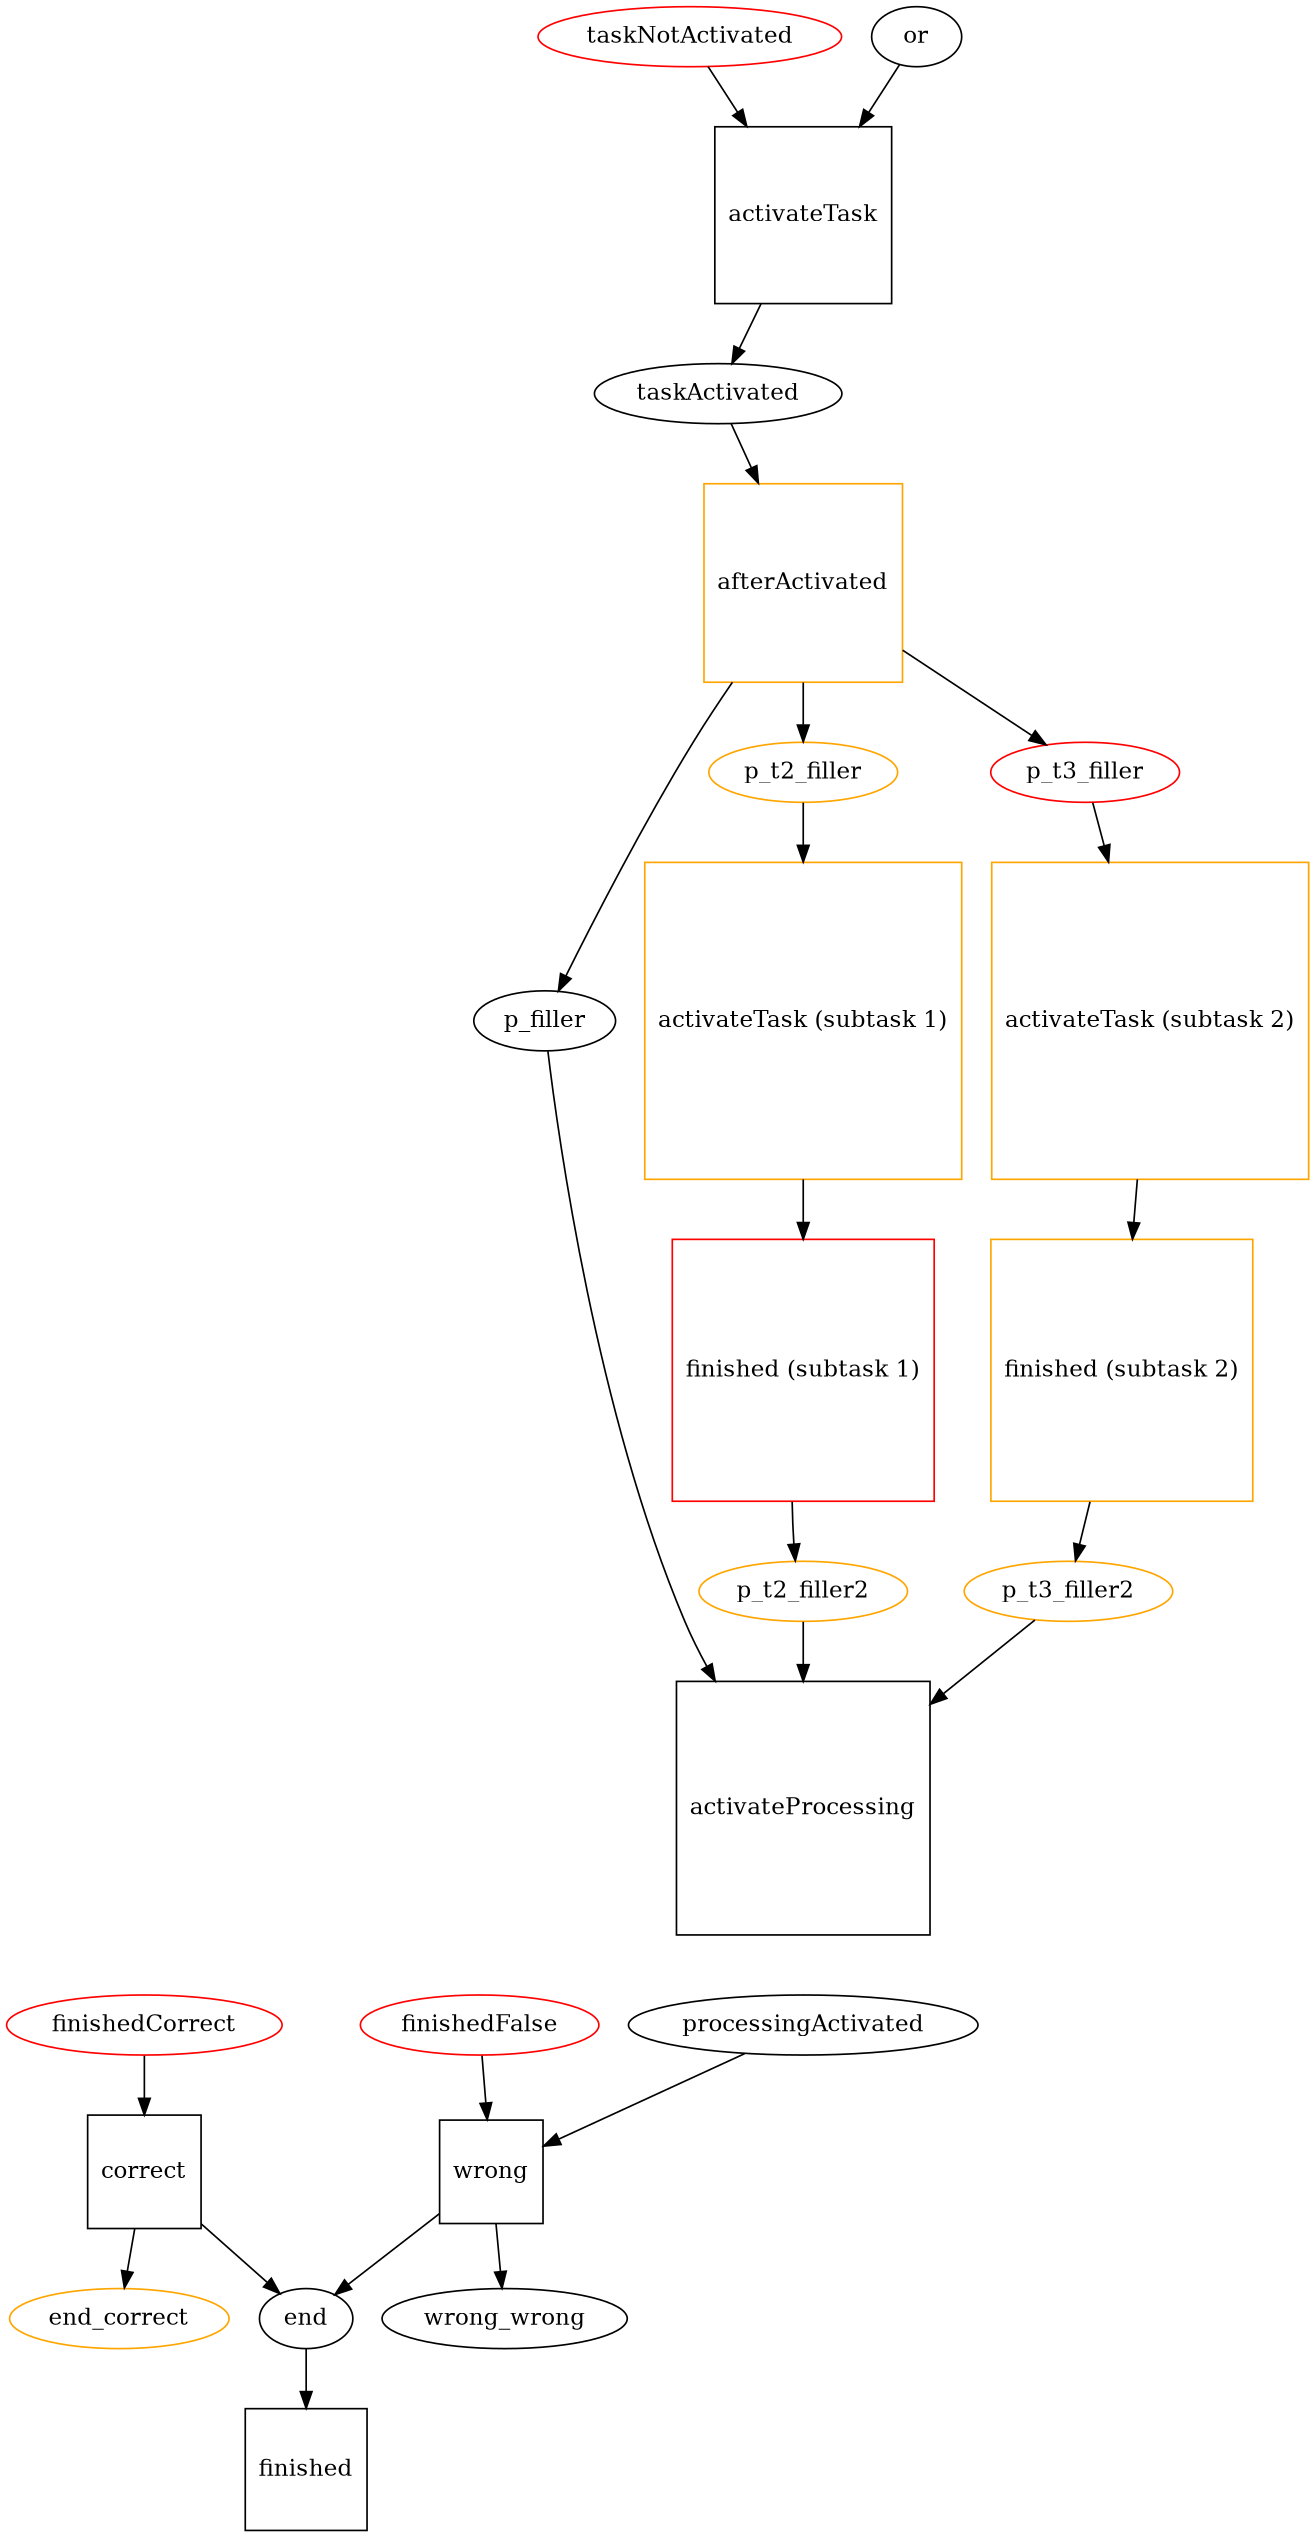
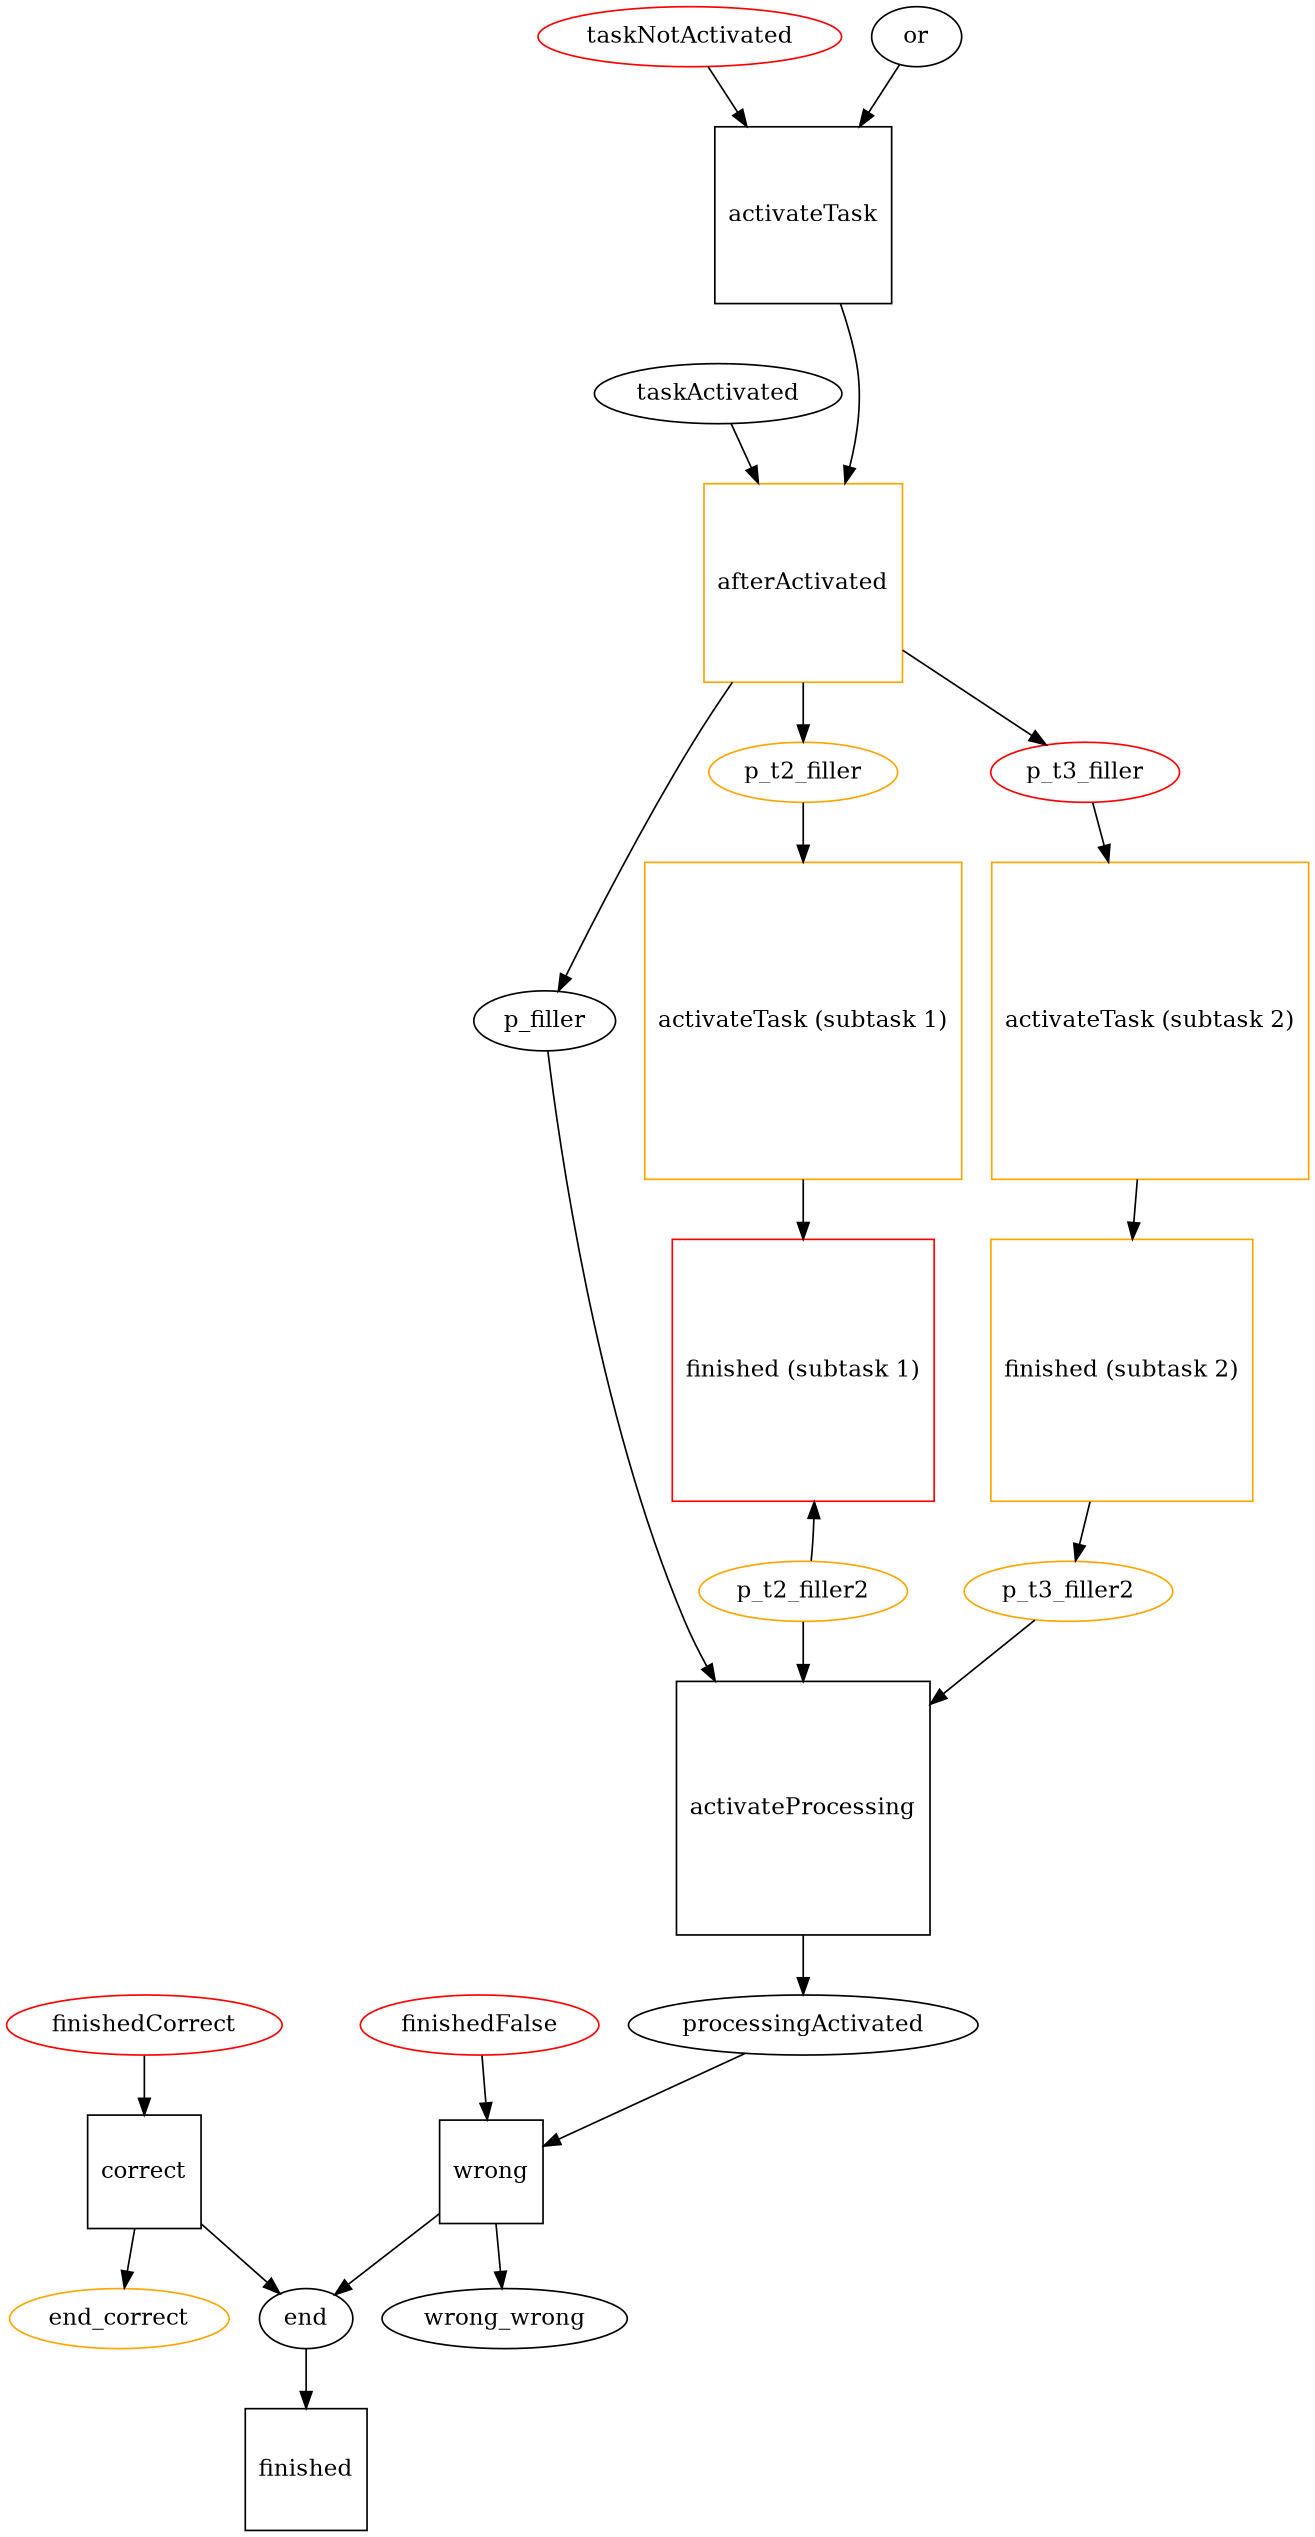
edge "activateTask" -> "taskActivated": now "activateTask" -> "afterActivated"
edge "finished (subtask 1)" -> "p_t2_filler2": reversed
edge "activateProcessing" -> "processingActivated": added
